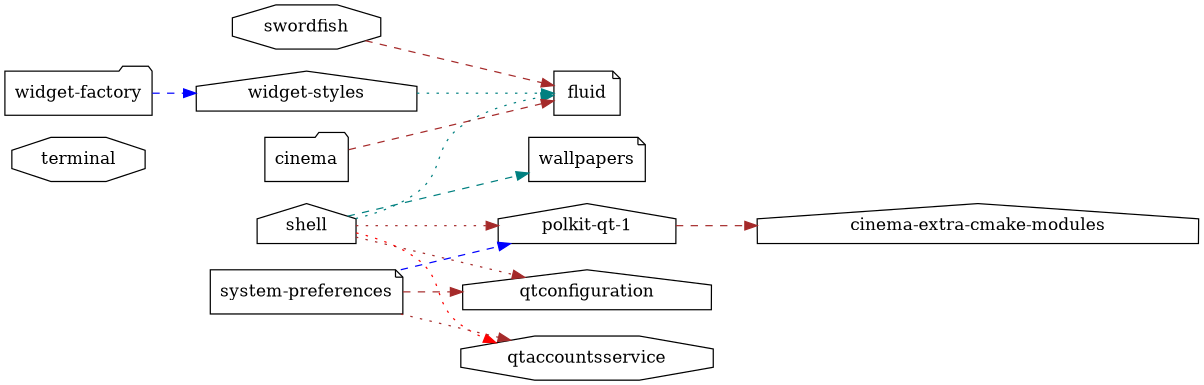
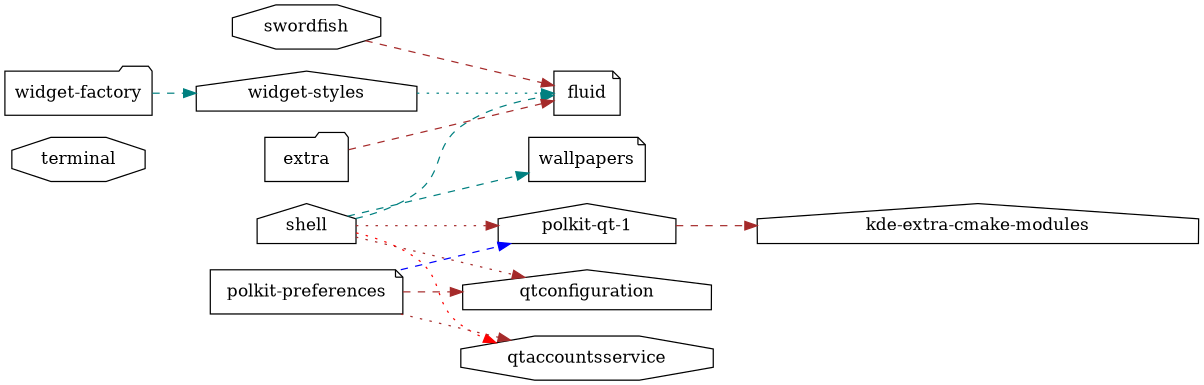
edge "widget-factory" -> "widget-styles": color blue -> teal
edge "shell" -> "fluid": style dotted -> dashed
node "cinema": label "cinema" -> "extra"
node "cinema-extra-cmake-modules": label "cinema-extra-cmake-modules" -> "kde-extra-cmake-modules"
node "system-preferences": label "system-preferences" -> "polkit-preferences"
